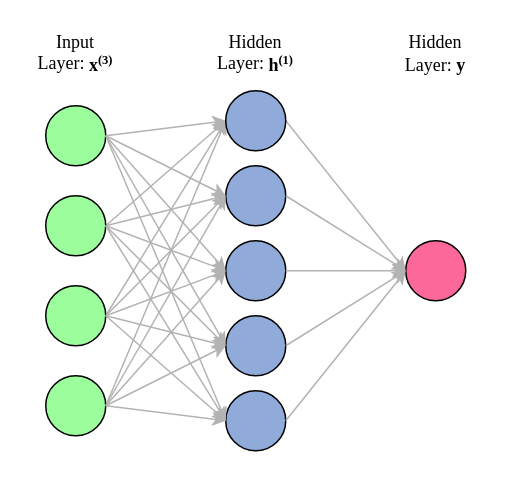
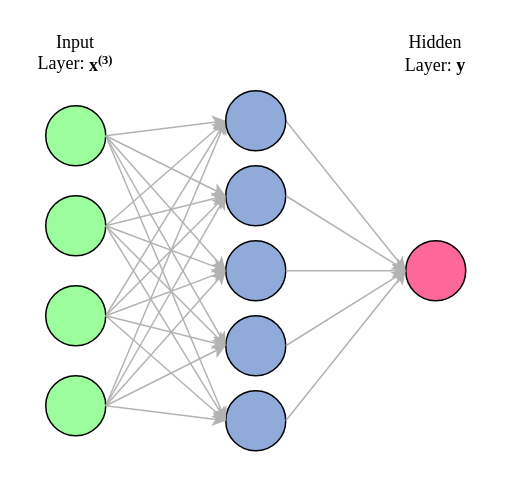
node "Hidden Layer: h(1)": removed
